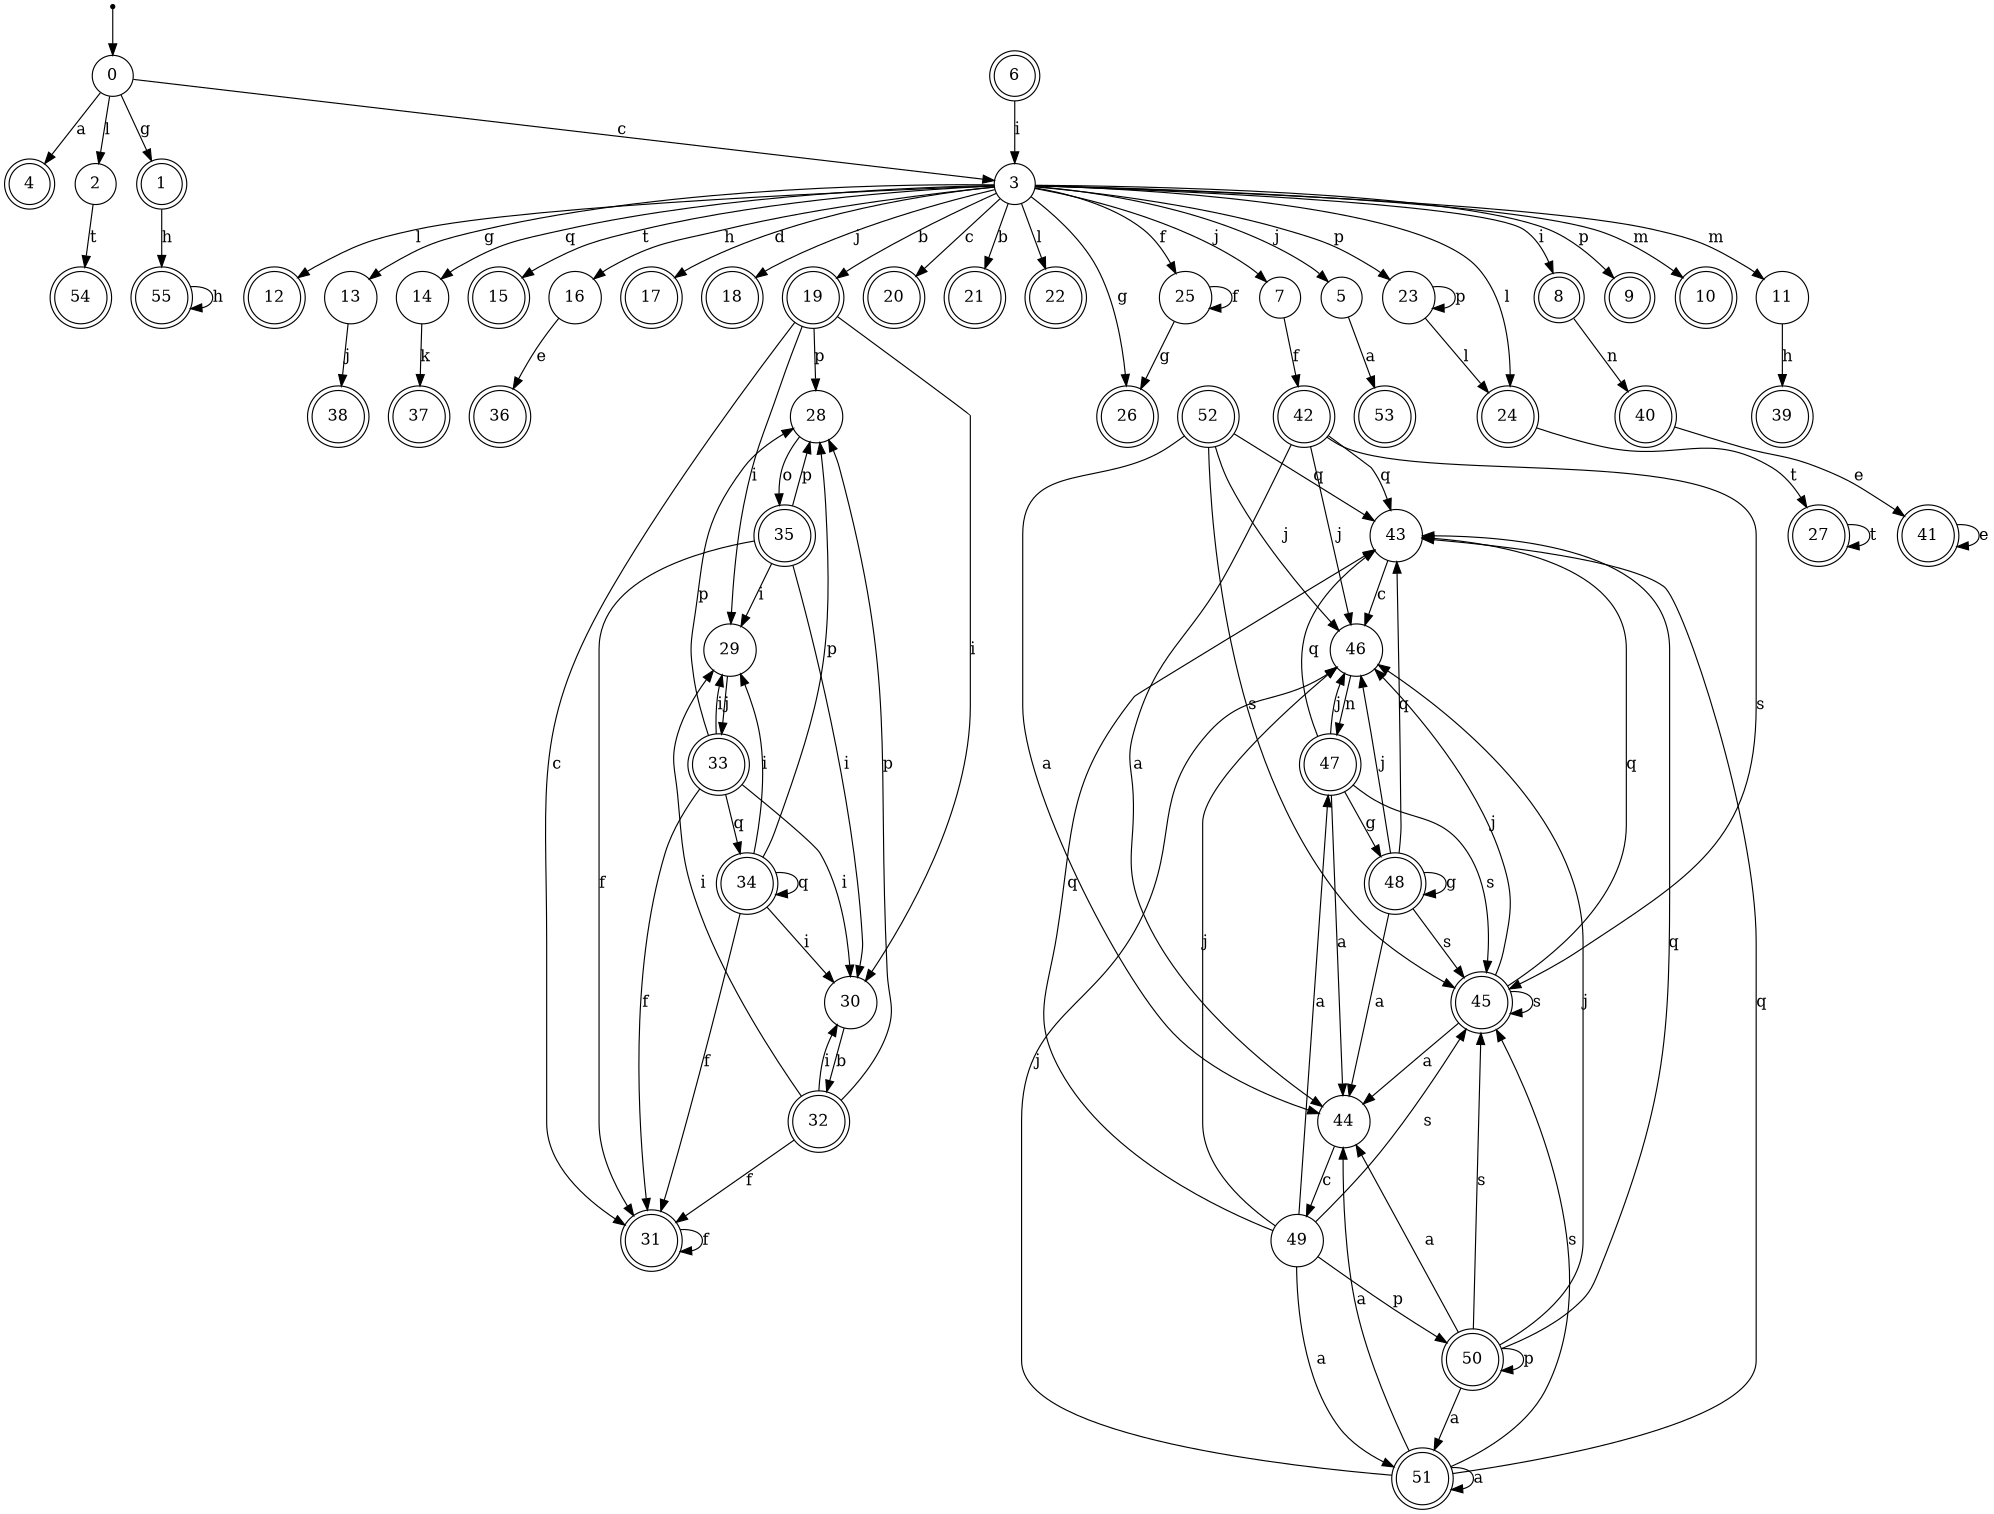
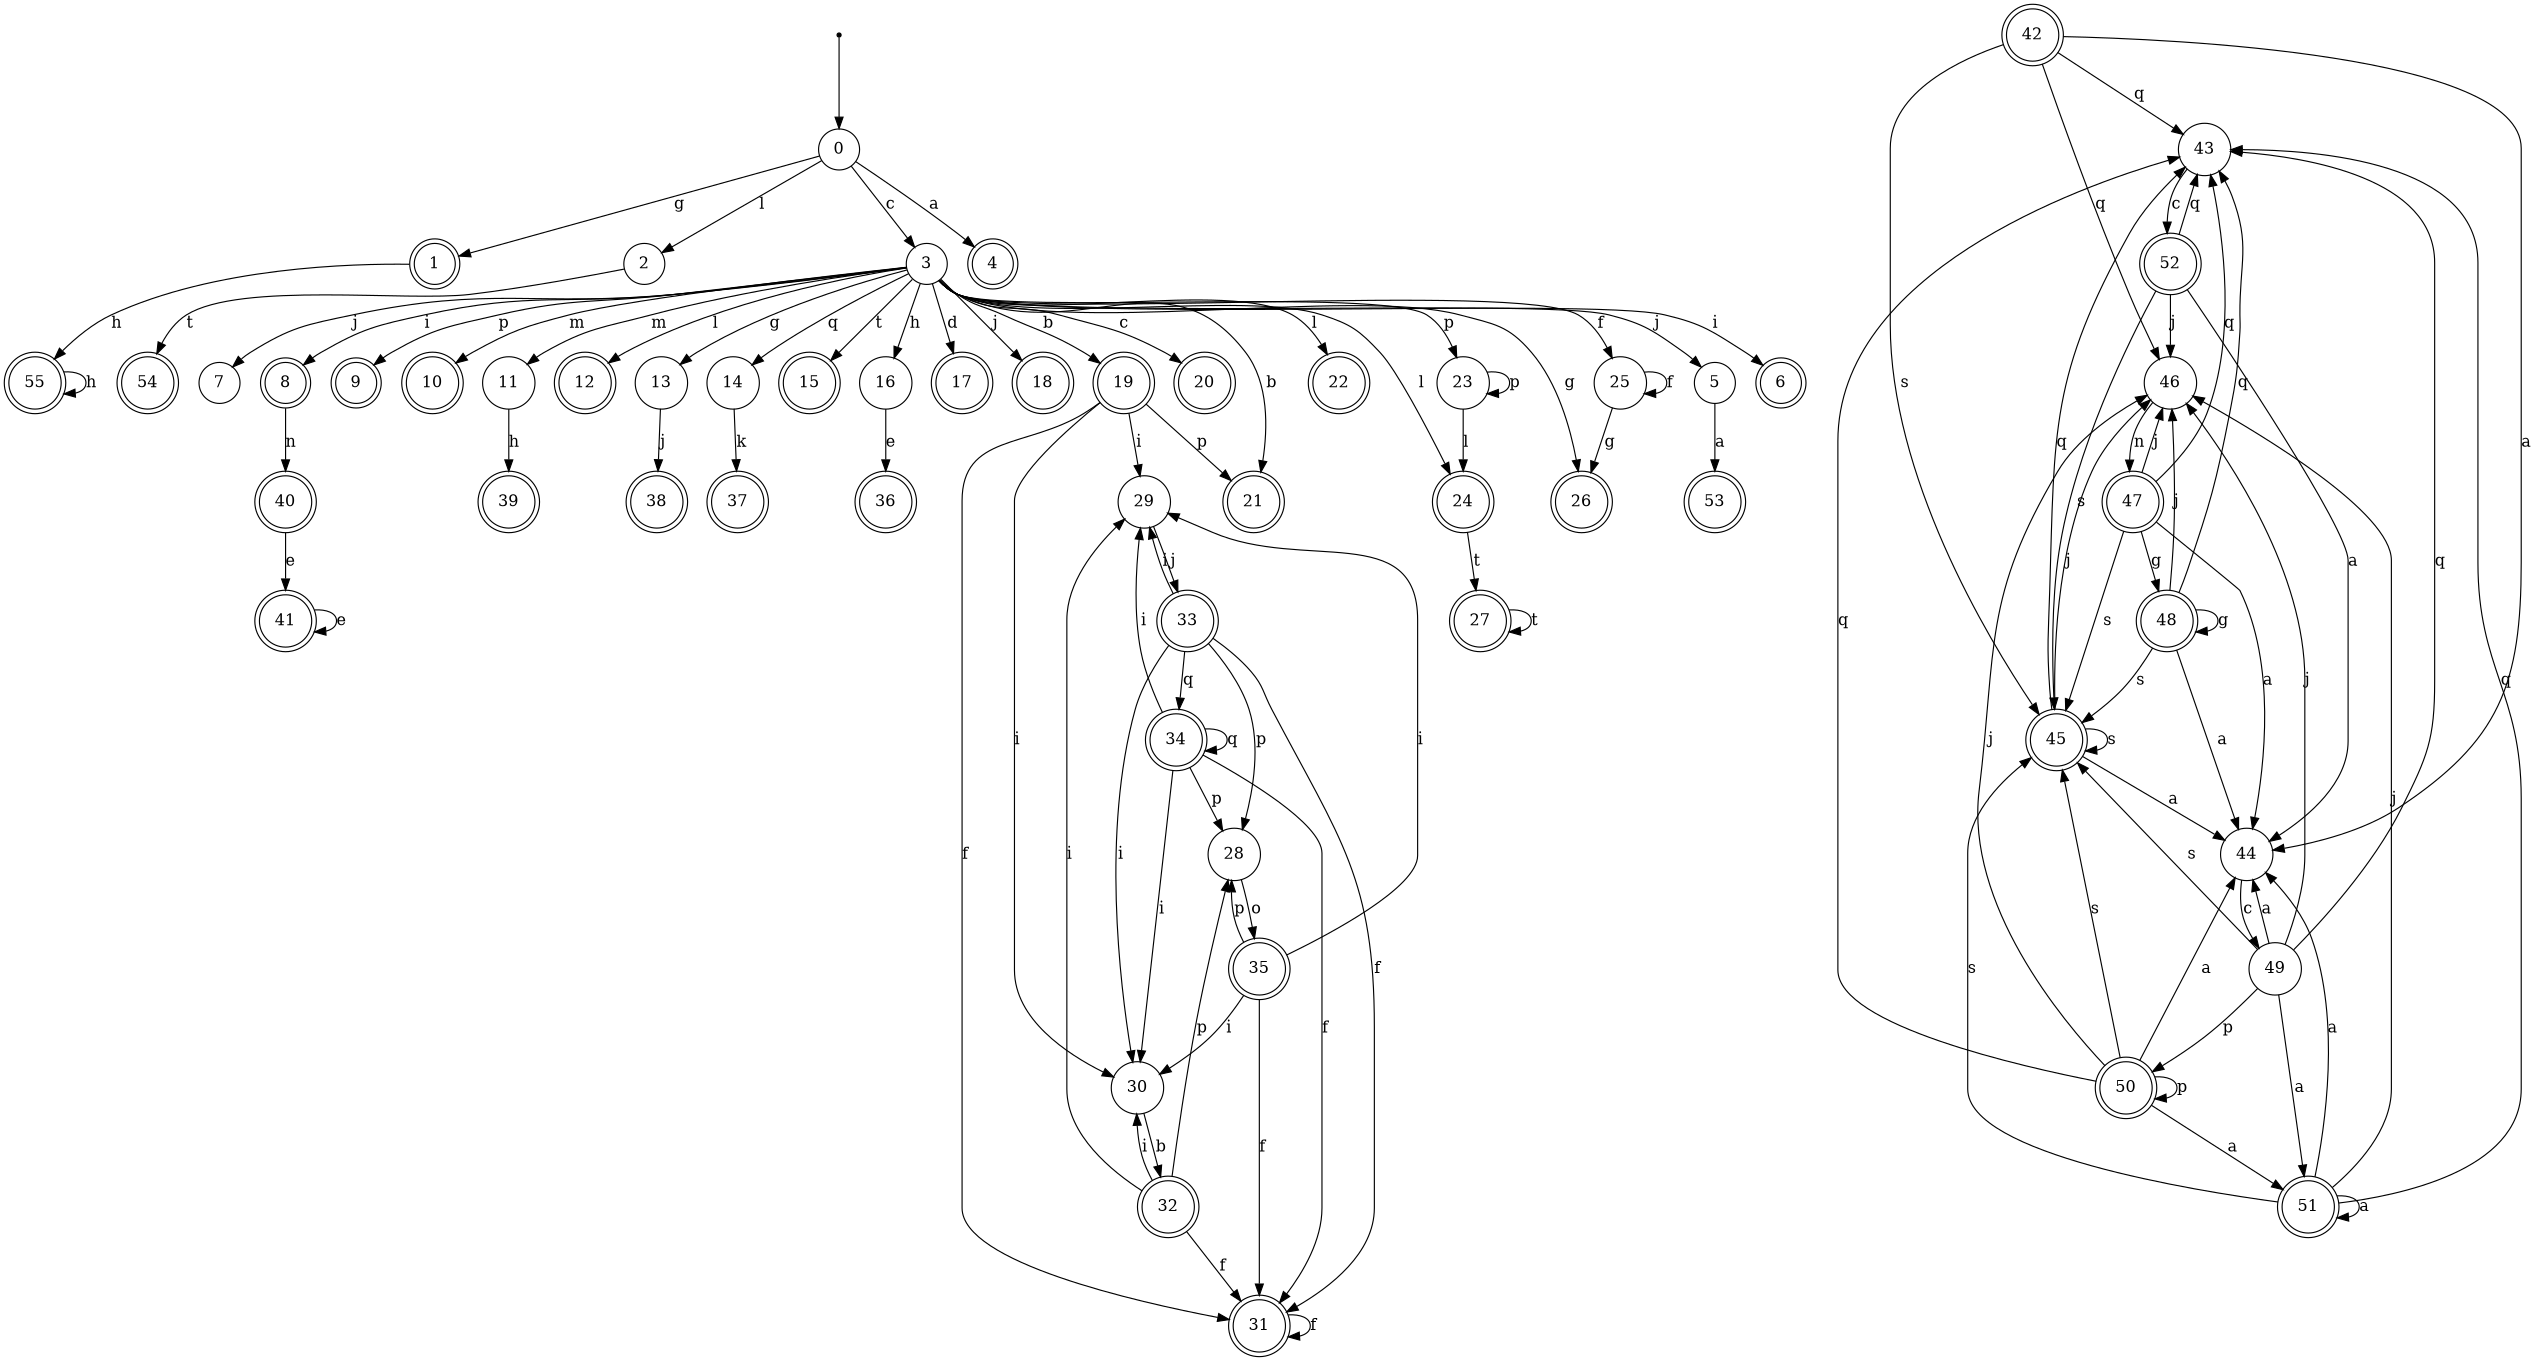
edge "6" -> "3": reversed
edge "7" -> "42": removed, label "f"
edge "19" -> "28": now "19" -> "21"
edge "42" -> "46": label "j" -> "q"
edge "43" -> "46": now "43" -> "52"
edge "19" -> "31": label "c" -> "f"
edge "49" -> "47": now "49" -> "44"
